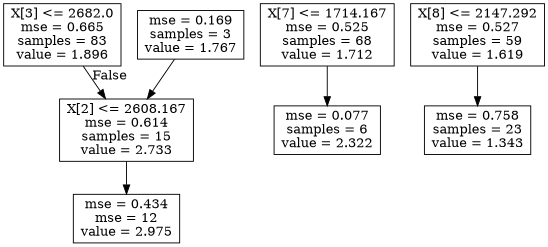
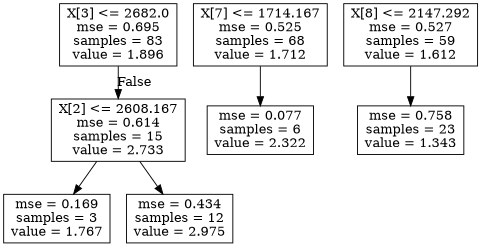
node "X[3] <= 2682.0 mse = 0.665 samples = 83 value = 1.896": label "X[3] <= 2682.0 mse = 0.665 samples = 83 value = 1.896" -> "X[3] <= 2682.0 mse = 0.695 samples = 83 value = 1.896"
node "X[8] <= 2147.292 mse = 0.527 samples = 59 value = 1.619": label "X[8] <= 2147.292 mse = 0.527 samples = 59 value = 1.619" -> "X[8] <= 2147.292 mse = 0.527 samples = 59 value = 1.612"
edge "mse = 0.169 samples = 3 value = 1.767" -> "X[2] <= 2608.167 mse = 0.614 samples = 15 value = 2.733": reversed
node "mse = 0.434 mse = 12 value = 2.975": label "mse = 0.434 mse = 12 value = 2.975" -> "mse = 0.434 samples = 12 value = 2.975"
